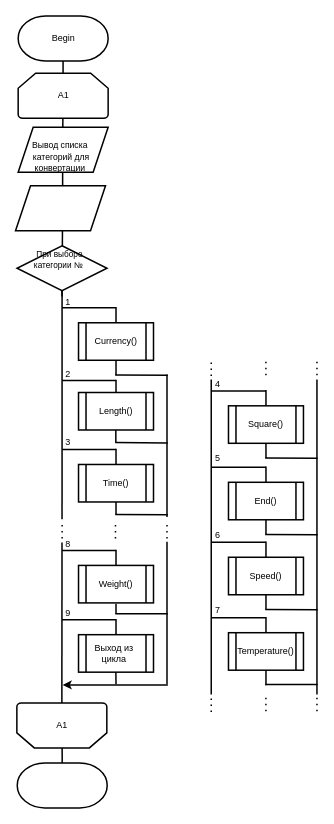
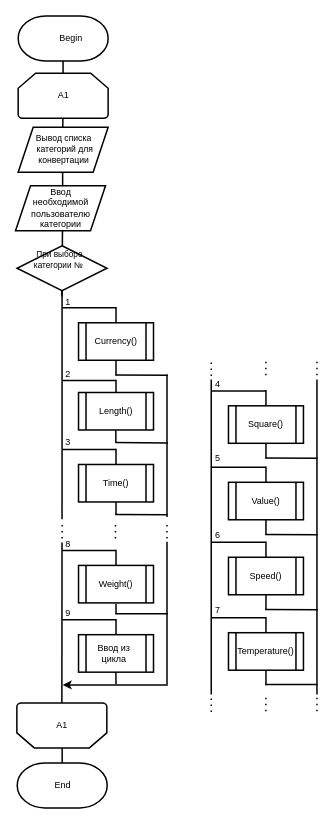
node "Begin": moved (63, 38) -> (71, 38)
node "Вывод списка категорий для конвертации": moved (59, 157) -> (63, 150)
node "Ввод необходимой пользователю категории": added
node "End()": label "End()" -> "Value()"
node "Выход из цикла": label "Выход из цикла" -> "Ввод из цикла"
node "End": added
